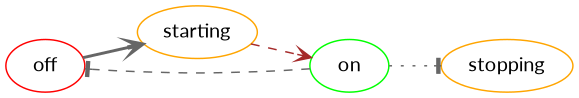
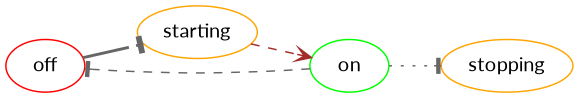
edge "off" -> "starting": arrowhead vee -> tee
